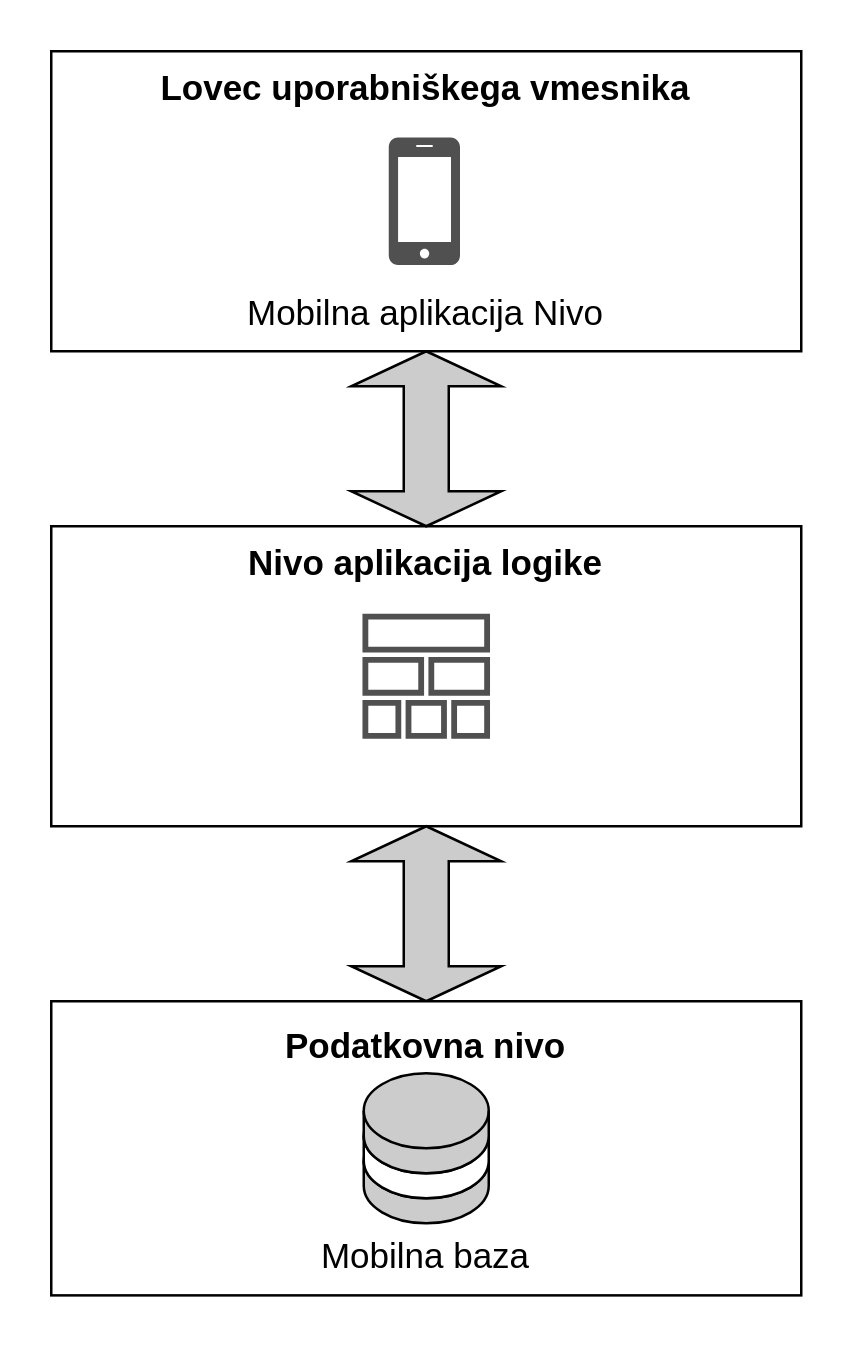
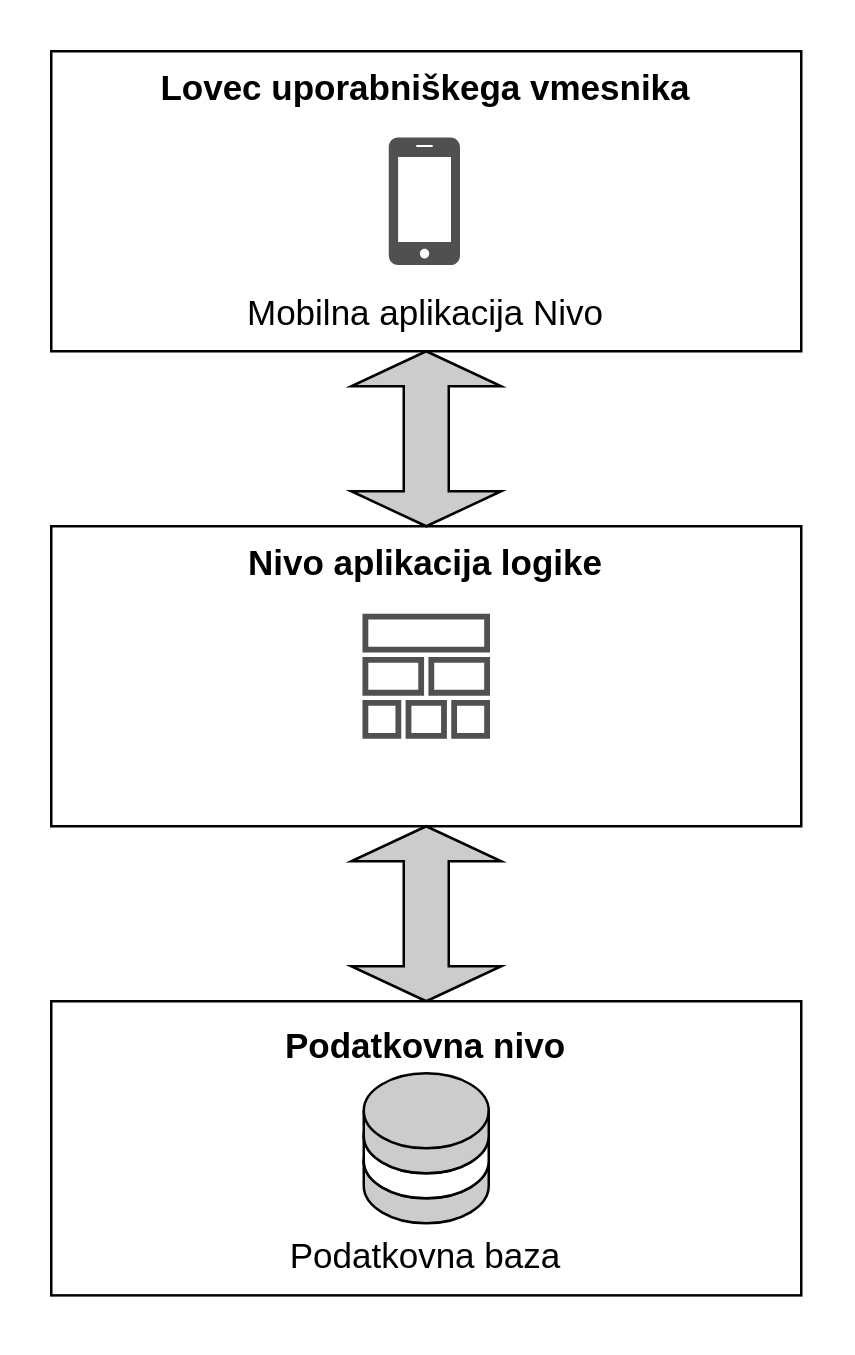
node "Mobilna baza": label "Mobilna baza" -> "Podatkovna baza"
